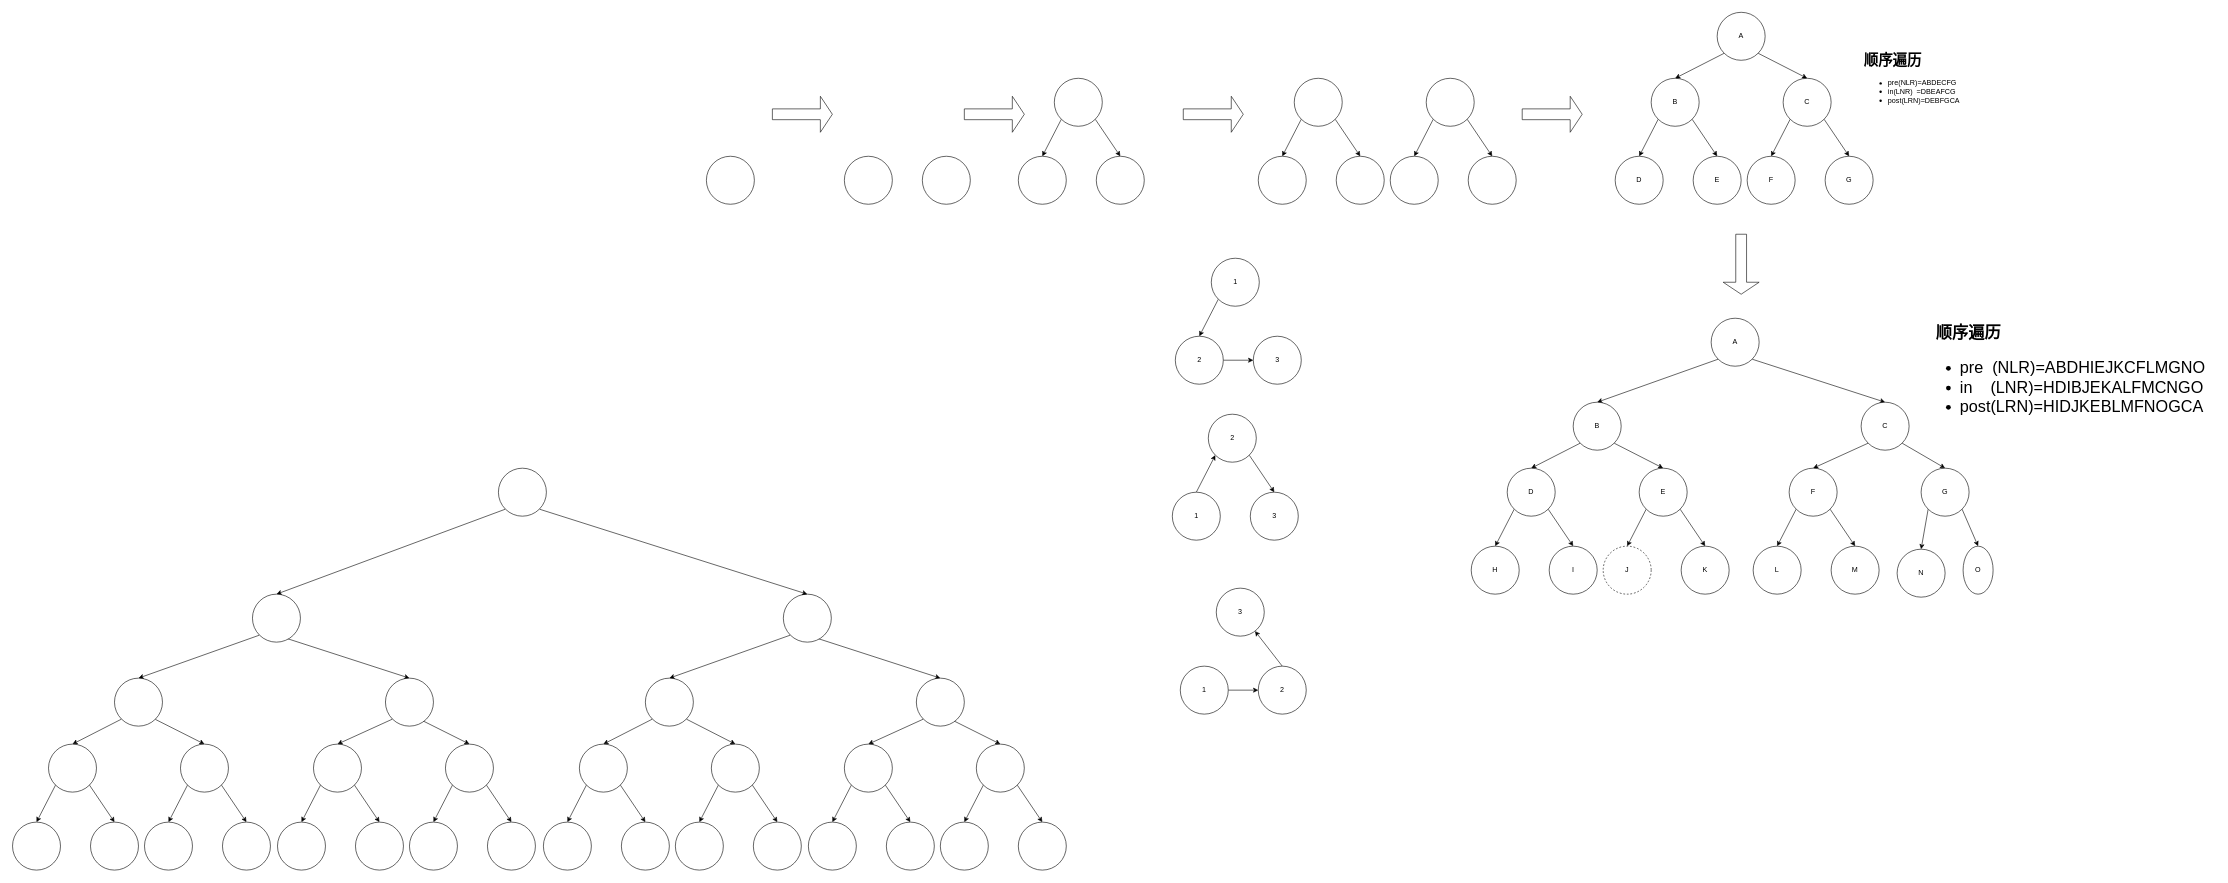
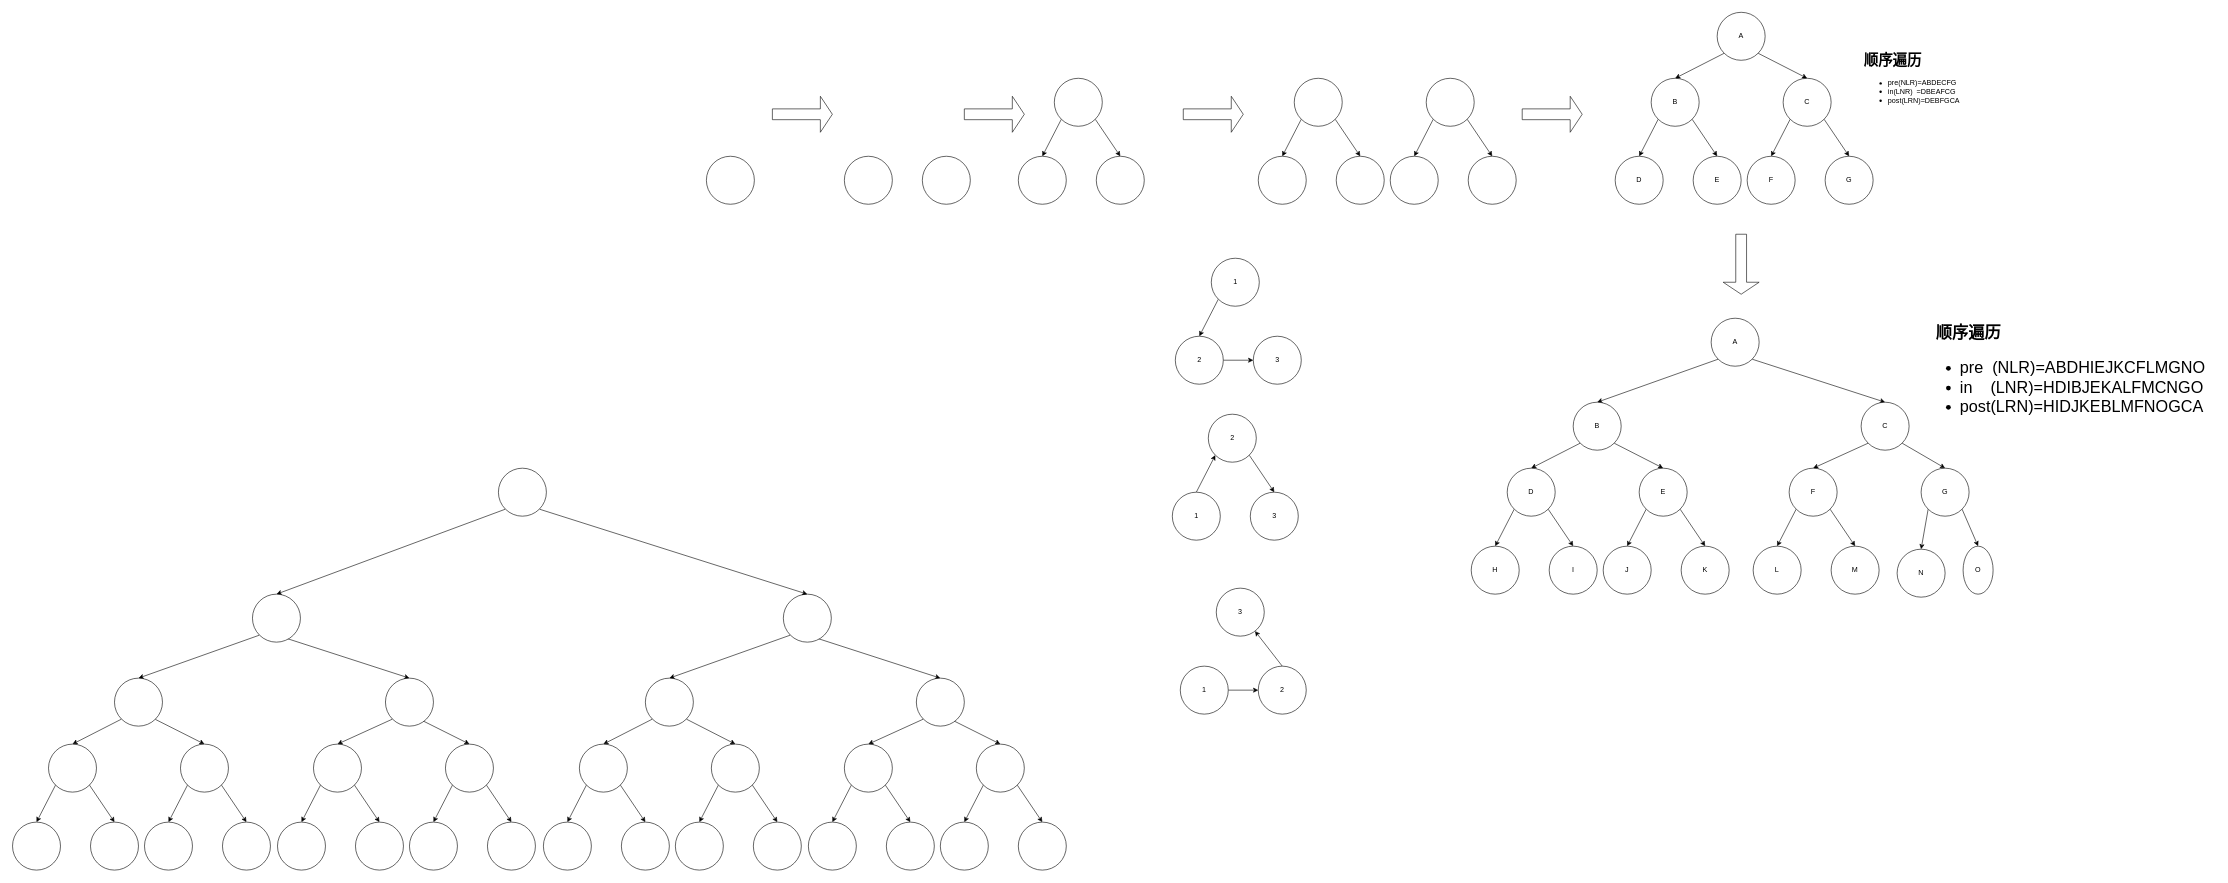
node "J": style dashed -> solid
